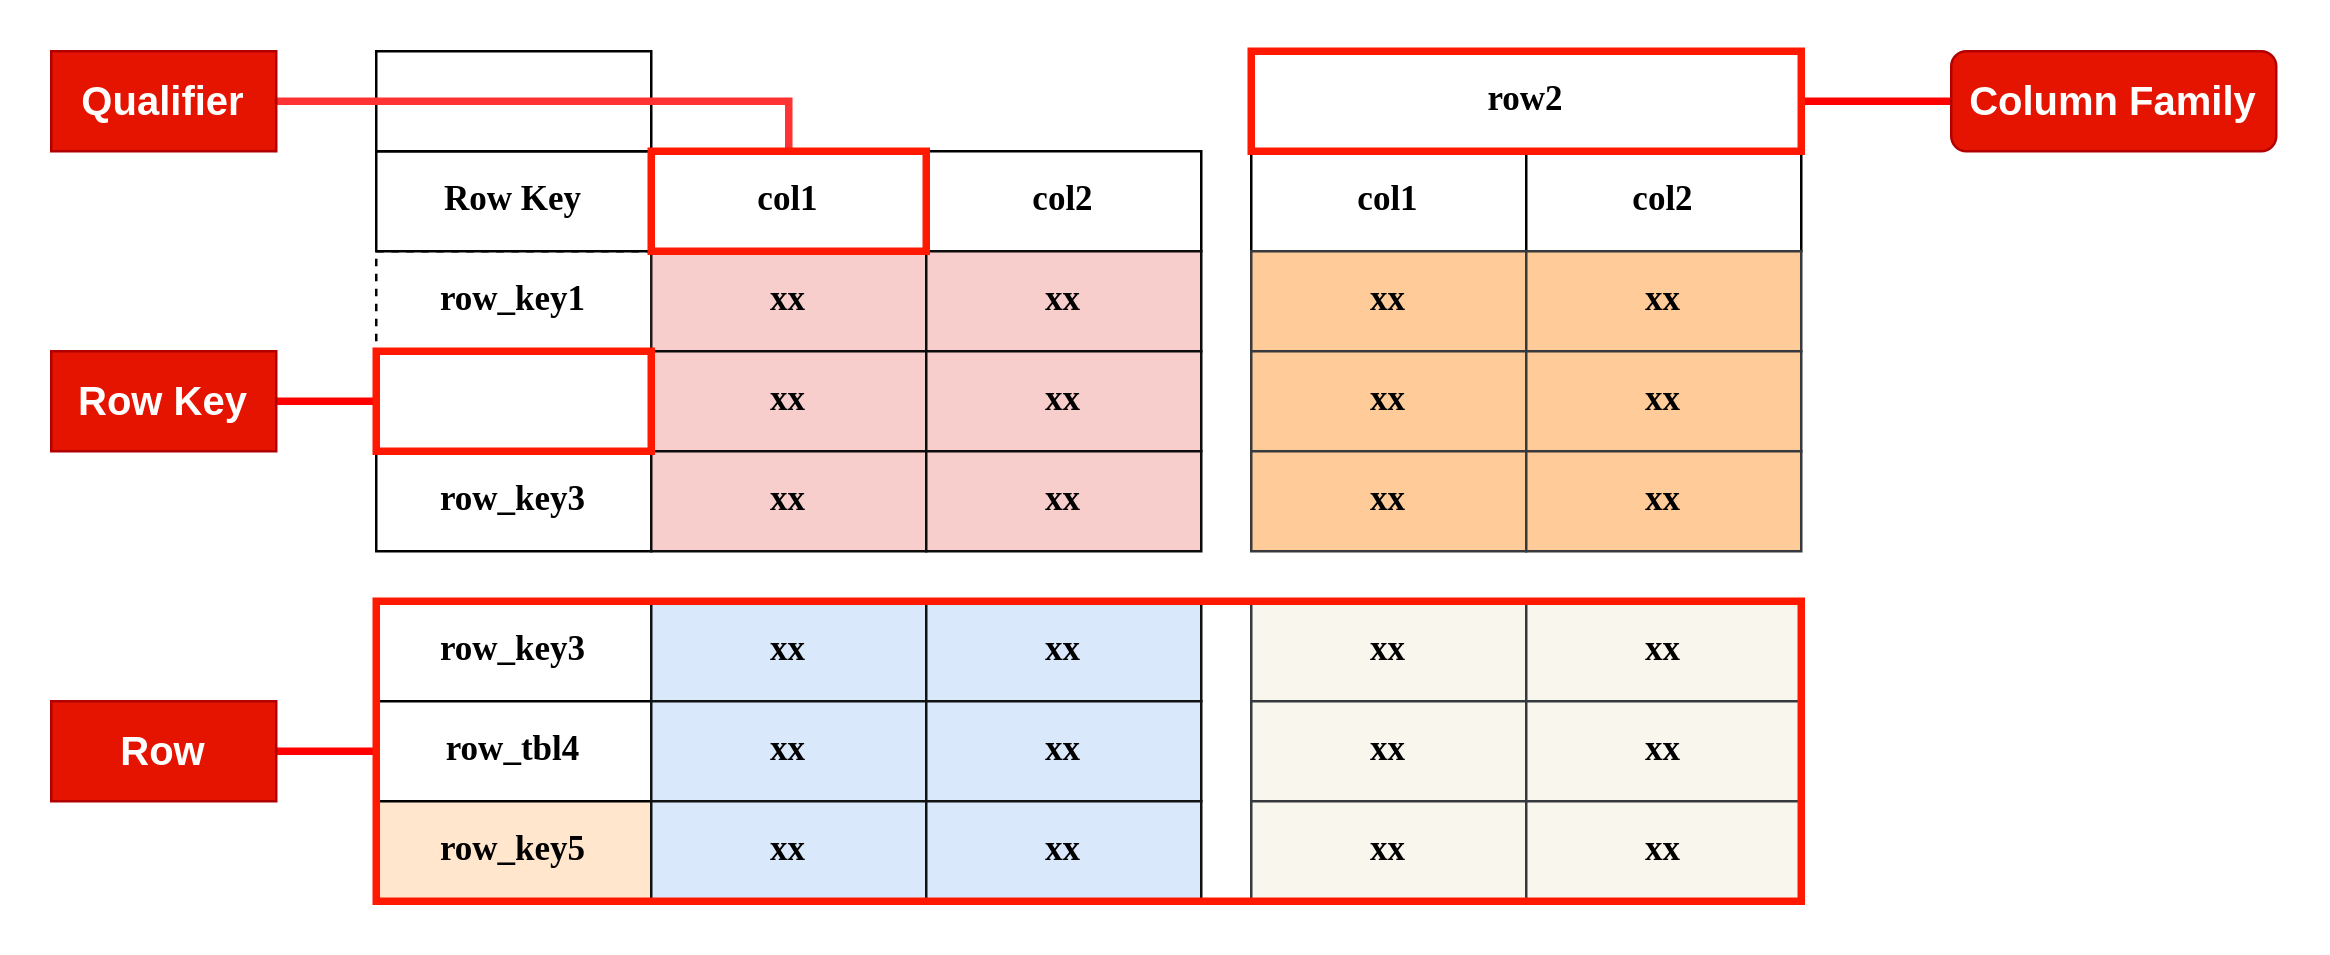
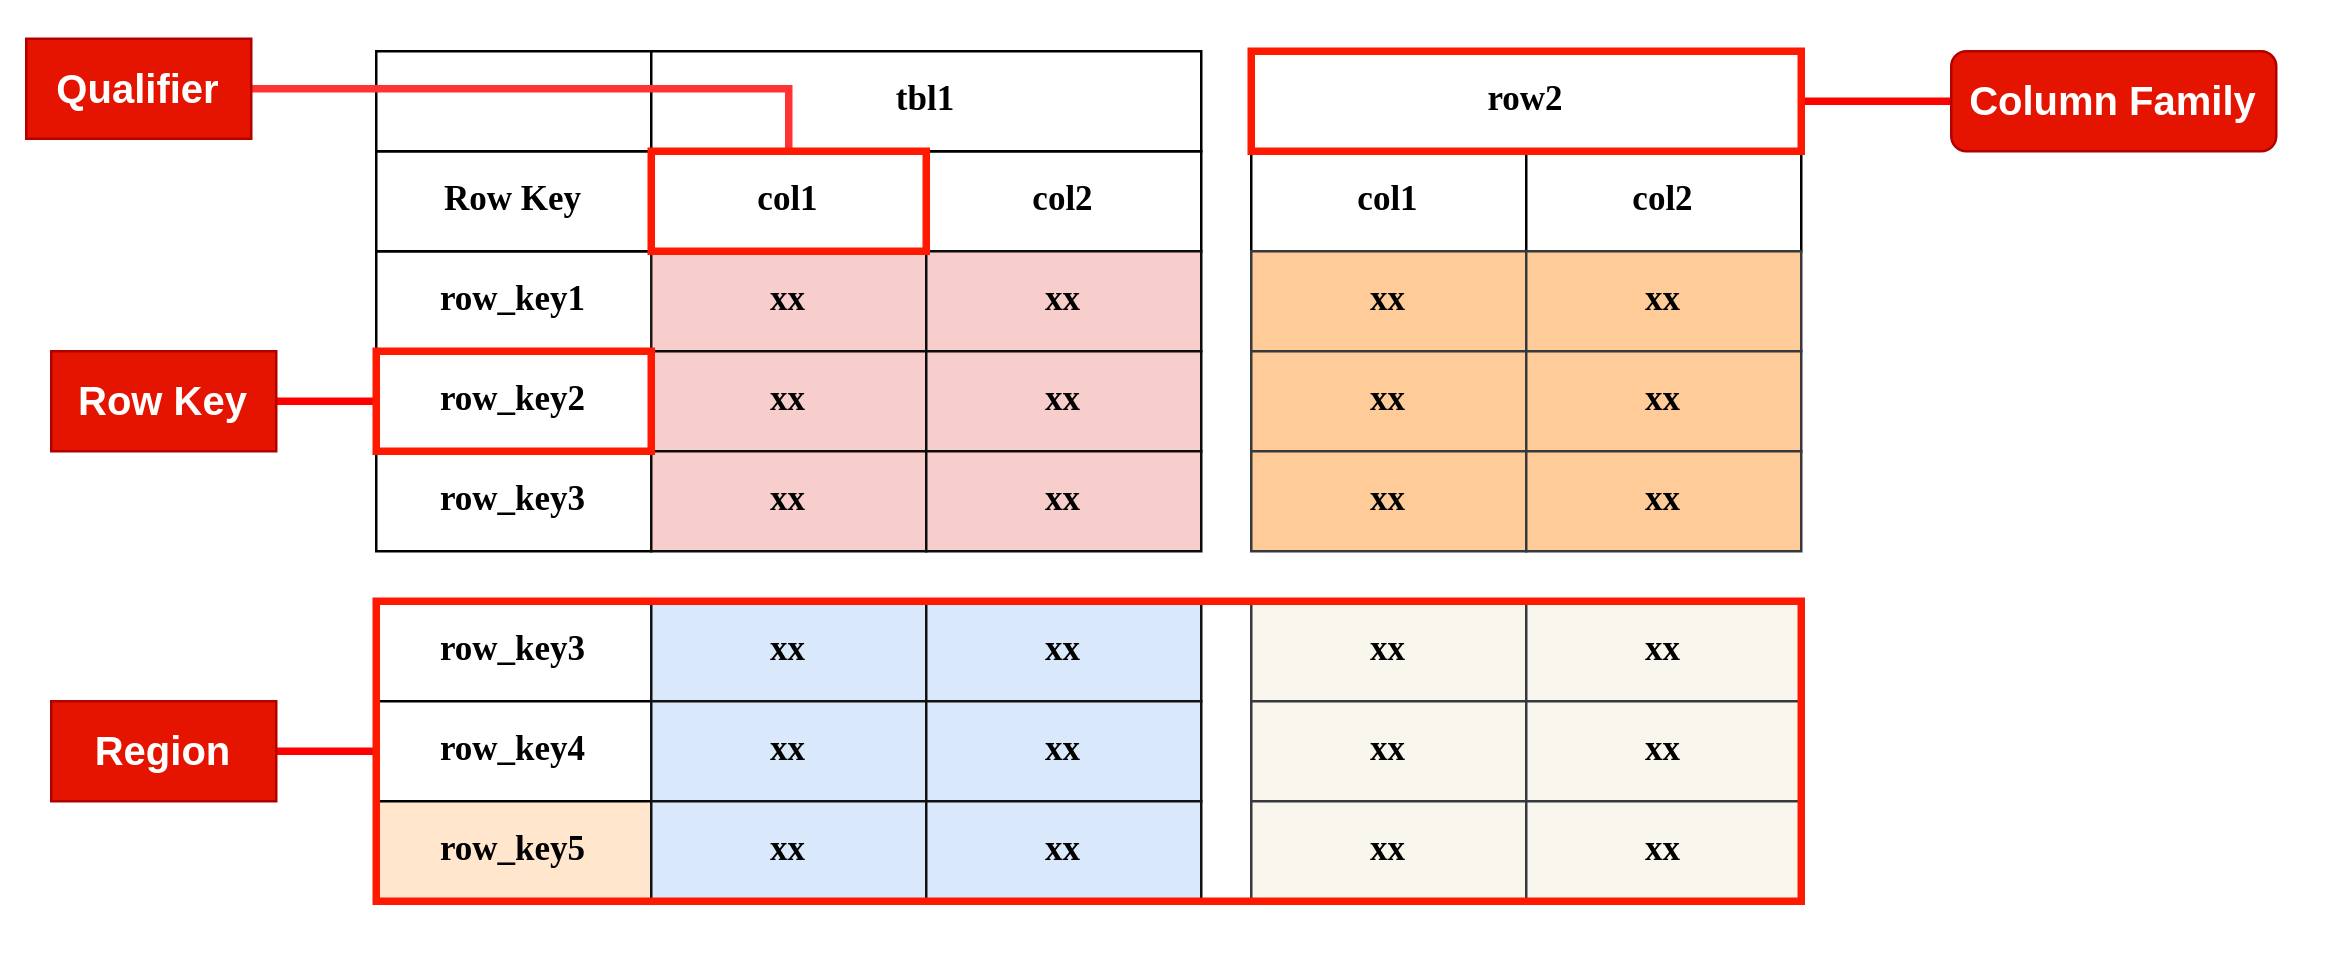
node "Qualifier": moved (164, 101) -> (139, 89)
node "tbl1": added
node "row_key1": style dashed -> solid
node "row_key2": added
node "Row": label "Row" -> "Region"
node "row_tbl4": label "row_tbl4" -> "row_key4"
